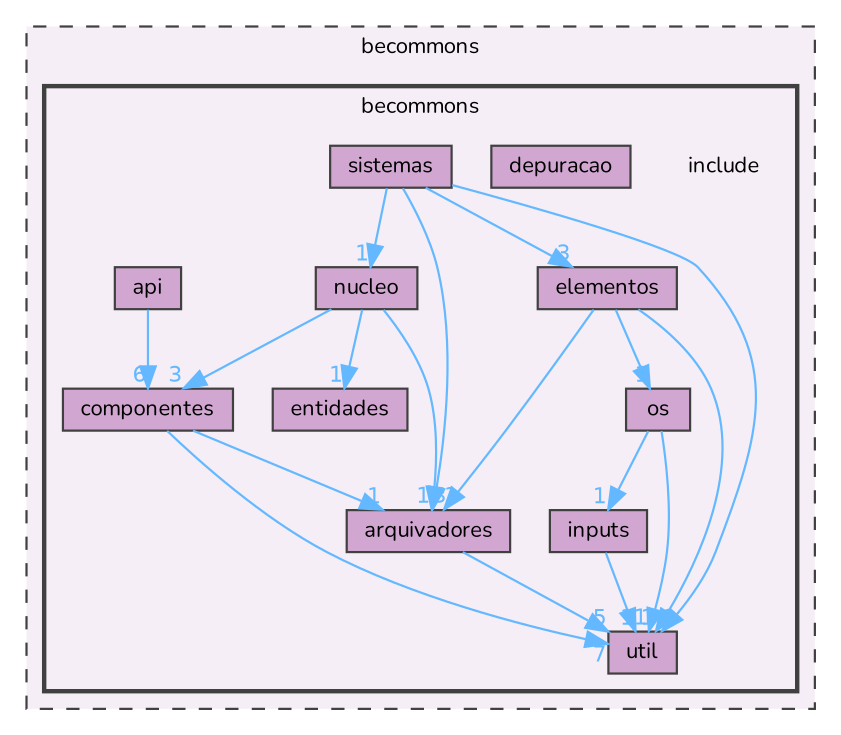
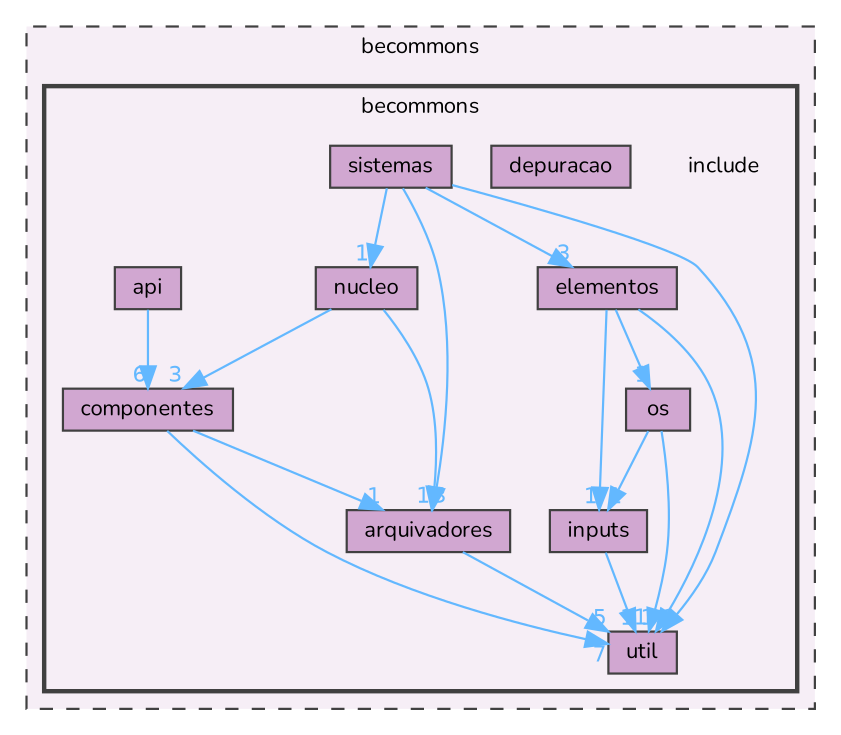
edge "elementos" -> "arquivadores": now "elementos" -> "inputs"
node "entidades": removed
